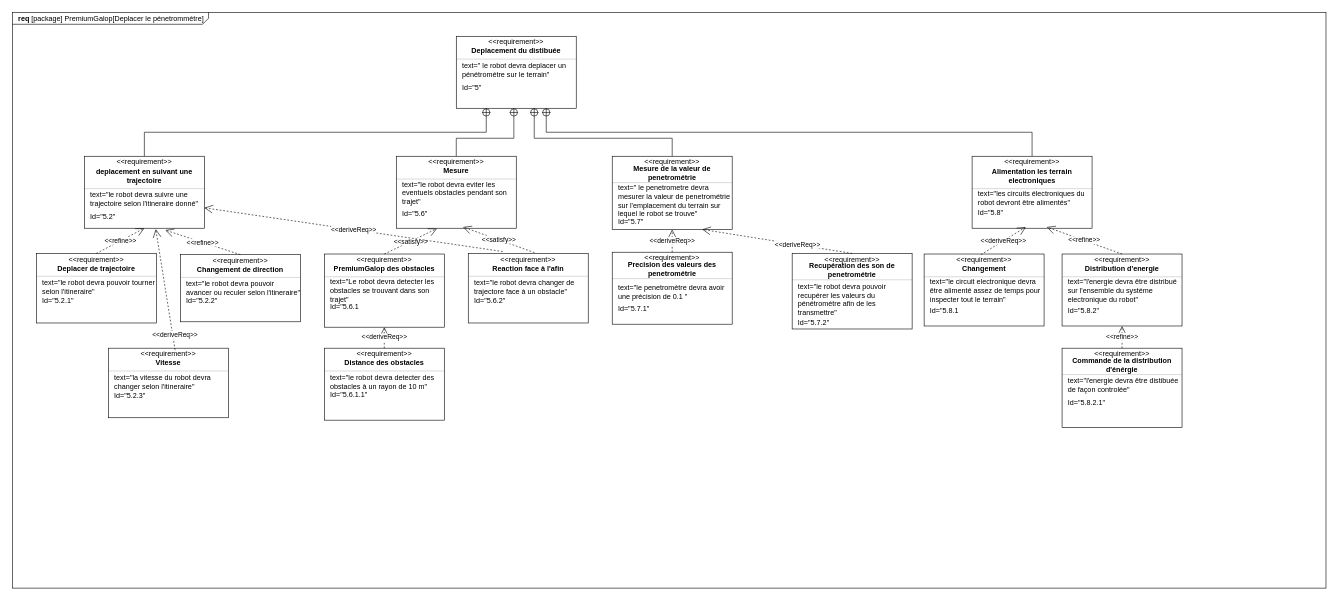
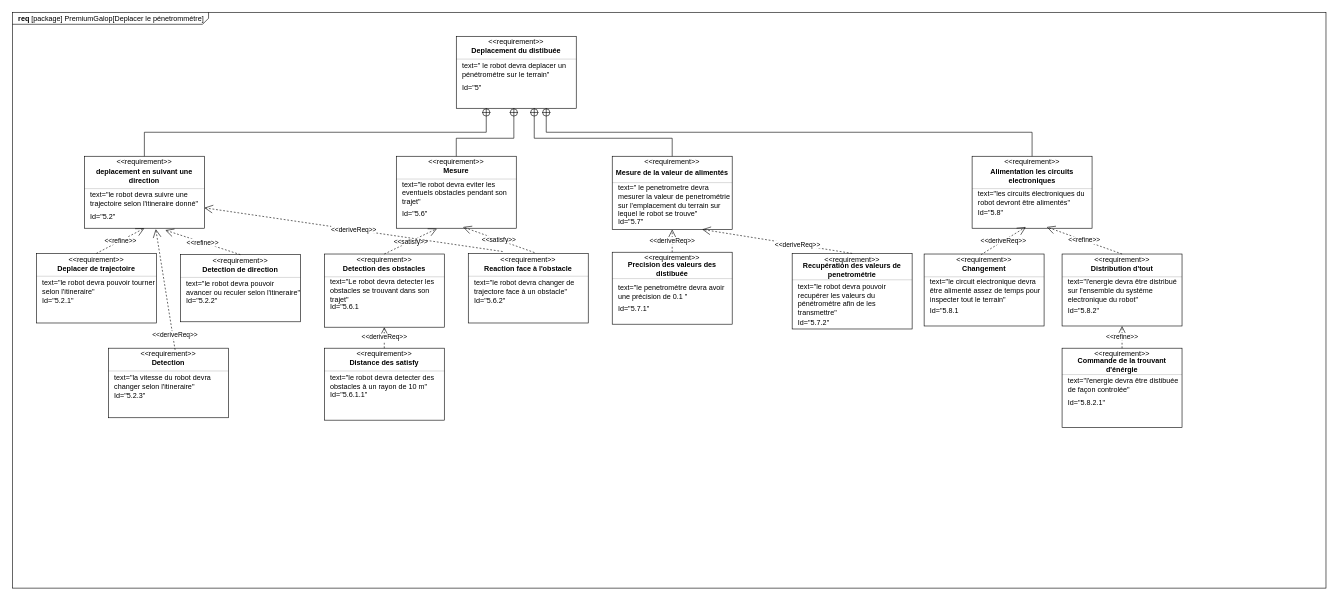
node "Mesure de la valeur de penetrométrie": label "Mesure de la valeur de penetrométrie" -> "Mesure de la valeur de alimentés"
node "deplacement en suivant une trajectoire": label "deplacement en suivant une trajectoire" -> "deplacement en suivant une direction"
node "Alimentation les terrain electroniques": label "Alimentation les terrain electroniques" -> "Alimentation les circuits electroniques"
node "PremiumGalop des obstacles": label "PremiumGalop des obstacles" -> "Detection des obstacles"
node "Reaction face à l'afin": label "Reaction face à l'afin" -> "Reaction face à l'obstacle"
node "Precision des valeurs des penetrométrie": label "Precision des valeurs des penetrométrie" -> "Precision des valeurs des distibuée"
node "Distribution d'energie": label "Distribution d'energie" -> "Distribution d'tout"
node "Changement de direction": label "Changement de direction" -> "Detection de direction"
node "Recupération des son de penetrométrie": label "Recupération des son de penetrométrie" -> "Recupération des valeurs de penetrométrie"
node "Vitesse": label "Vitesse" -> "Detection"
node "Distance des obstacles": label "Distance des obstacles" -> "Distance des satisfy"
node "Commande de la distribution d'énérgie": label "Commande de la distribution d'énérgie" -> "Commande de la trouvant d'énérgie"
